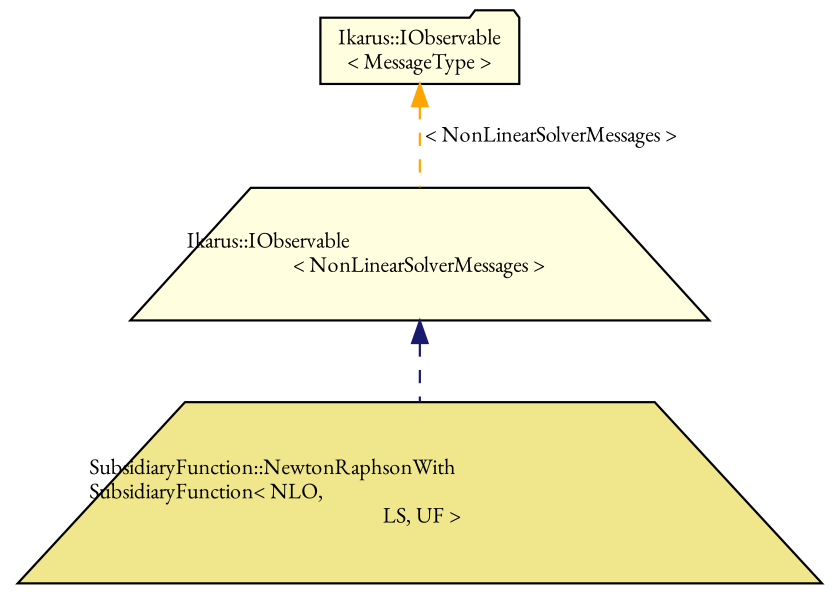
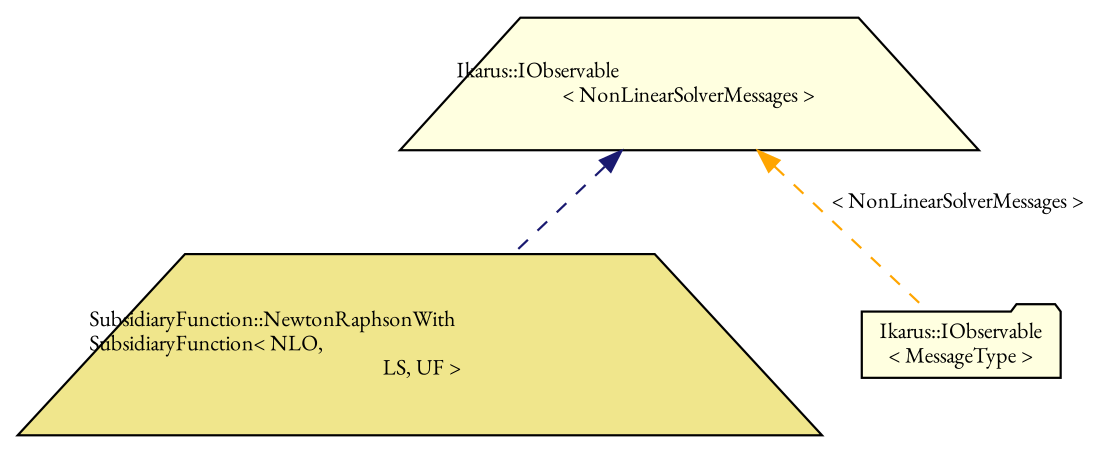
edge "Ikarus::IObservable < NonLinearSolverMessages >" -> "Ikarus::IObservable < MessageType >": reversed
